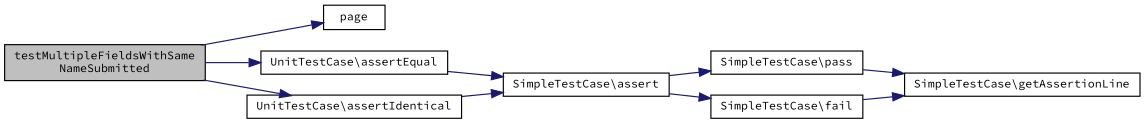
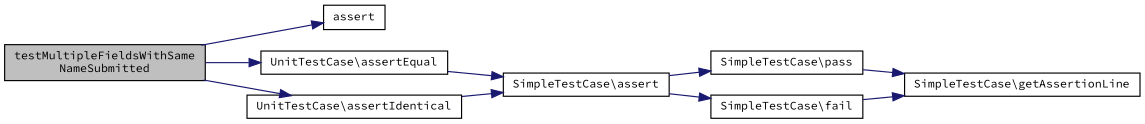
node "page": label "page" -> "assert"
